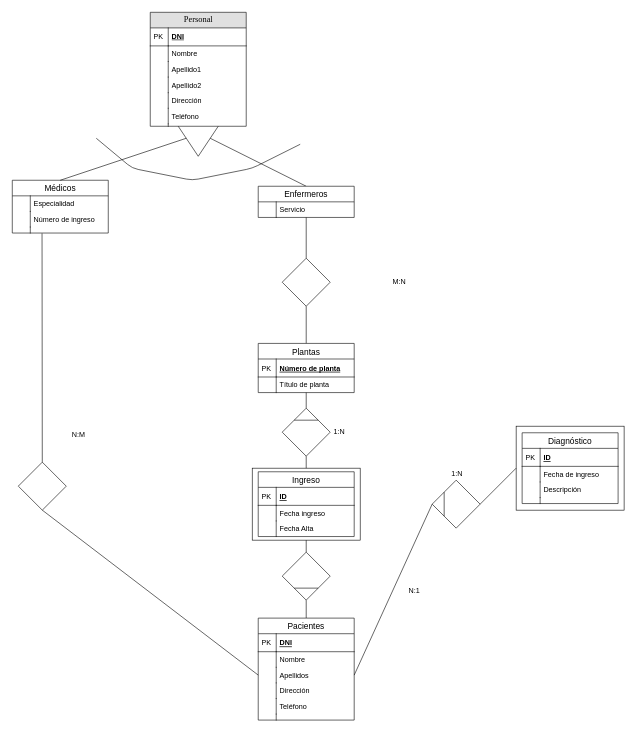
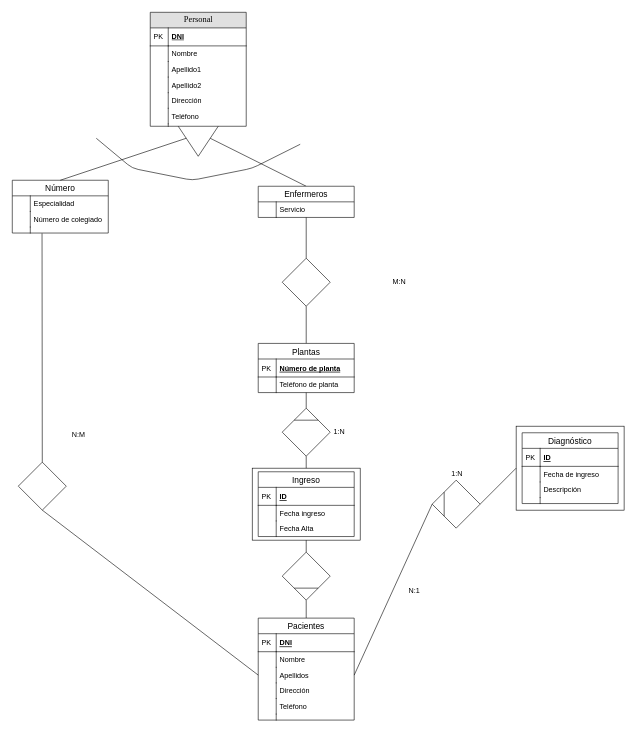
node "Médicos": label "Médicos" -> "Número"
node "Número de ingreso": label "Número de ingreso" -> "Número de colegiado"
node "Título de planta": label "Título de planta" -> "Teléfono de planta"
